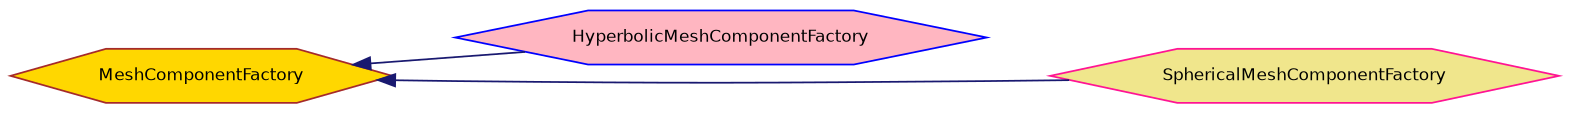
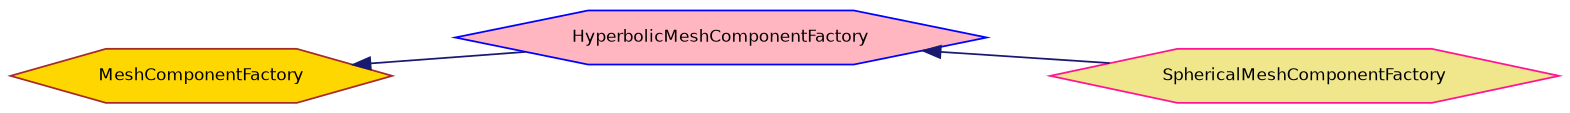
edge "SphericalMeshComponentFactory" -> "MeshComponentFactory": now "SphericalMeshComponentFactory" -> "HyperbolicMeshComponentFactory"
